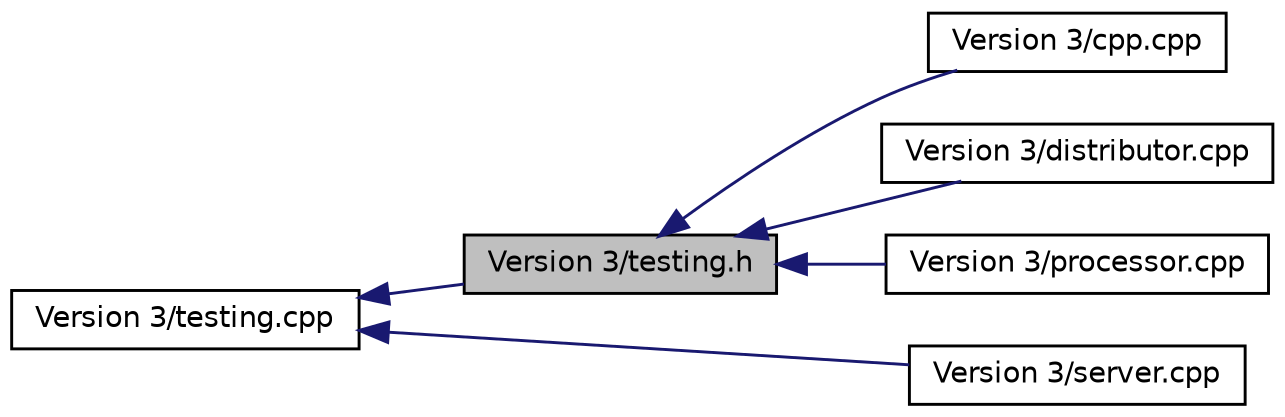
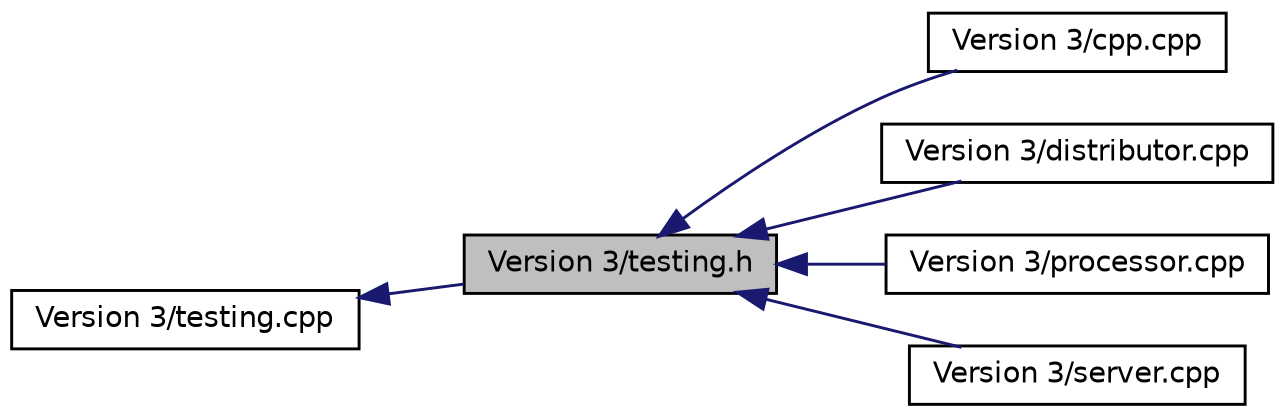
edge "Version 3/server.cpp" -> "Version 3/testing.cpp": now "Version 3/server.cpp" -> "Version 3/testing.h"
